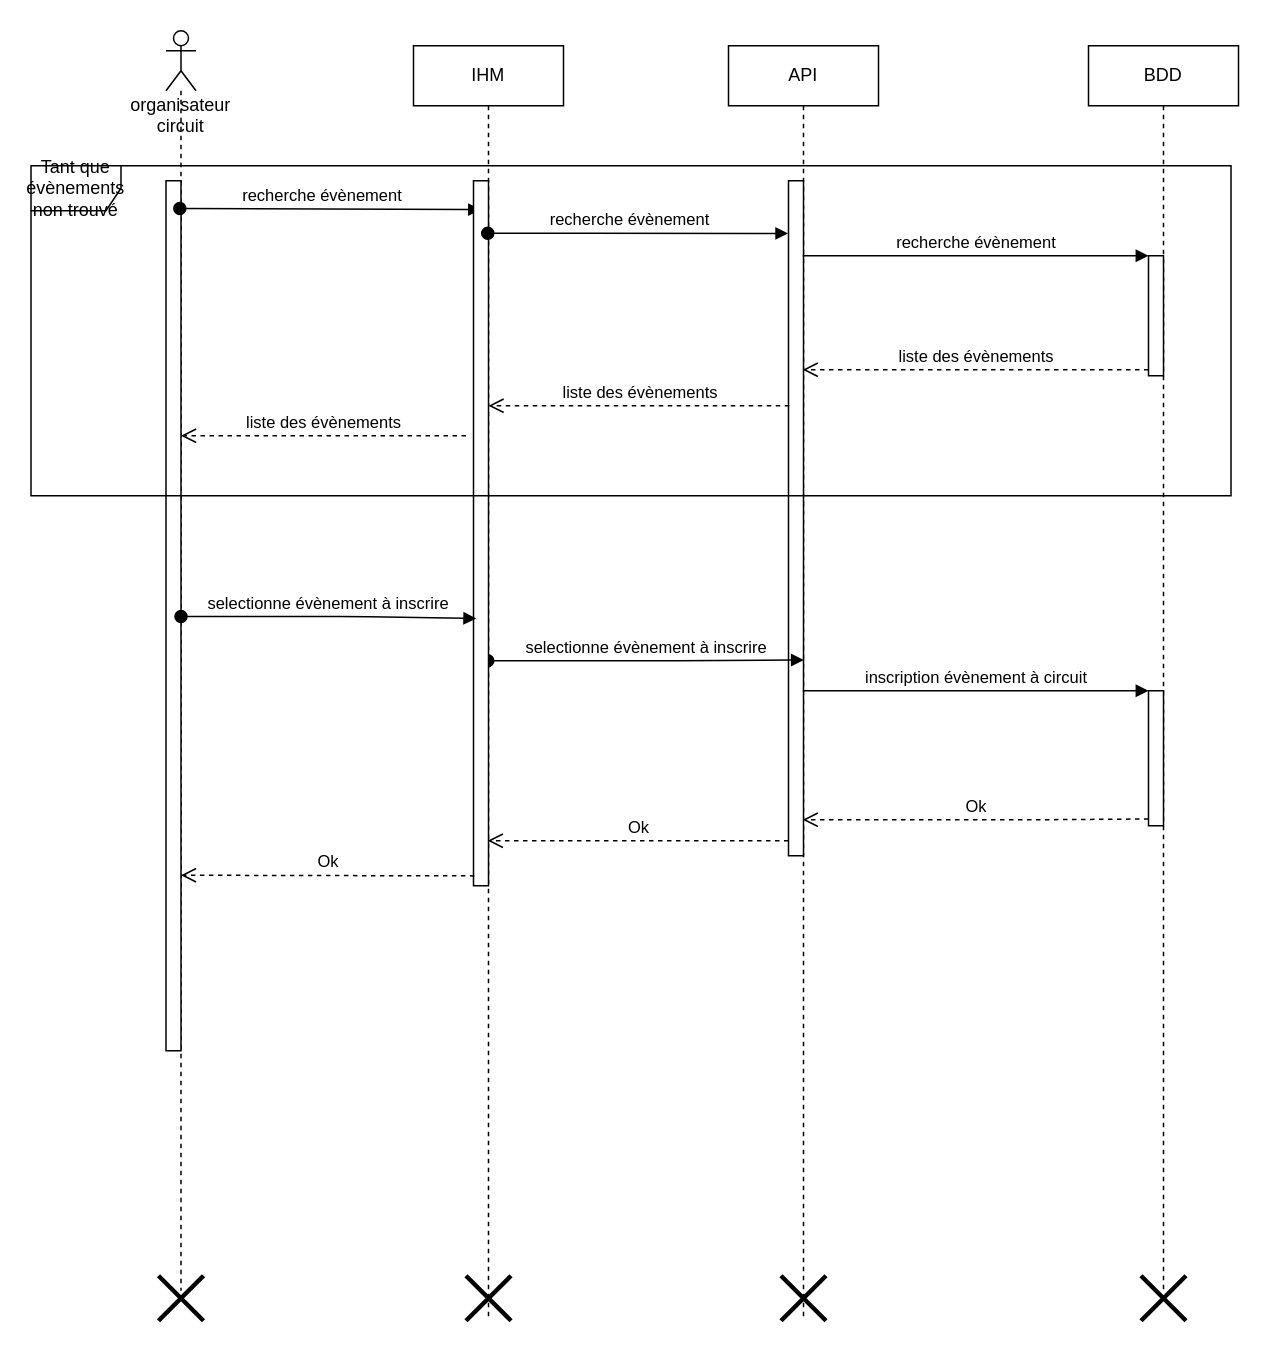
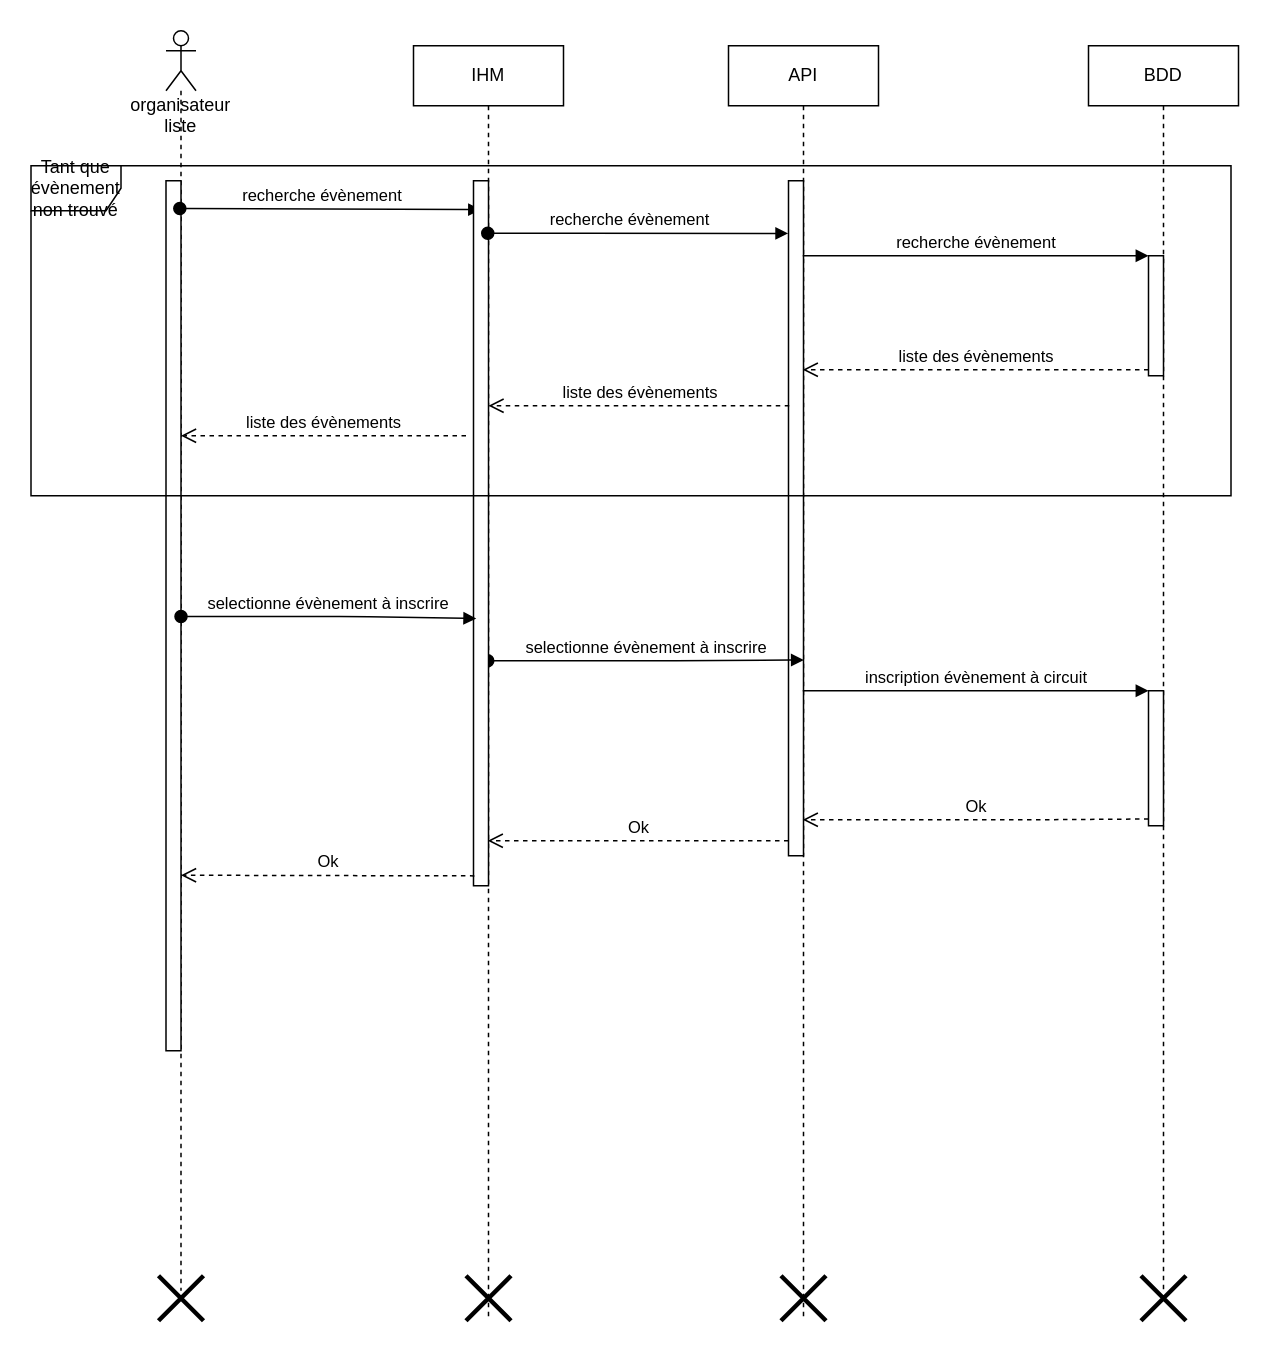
node "organisateur circuit": label "organisateur circuit" -> "organisateur liste"
node "Tant que évènements non trouvé": label "Tant que évènements non trouvé" -> "Tant que évènement non trouvé"
